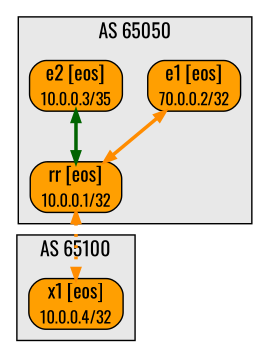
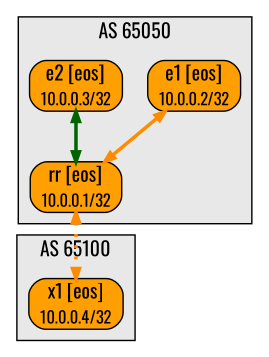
node "e2 [eos]": text "10.0.0.3/35" -> "10.0.0.3/32"
node "e1 [eos]": text "70.0.0.2/32" -> "10.0.0.2/32"
